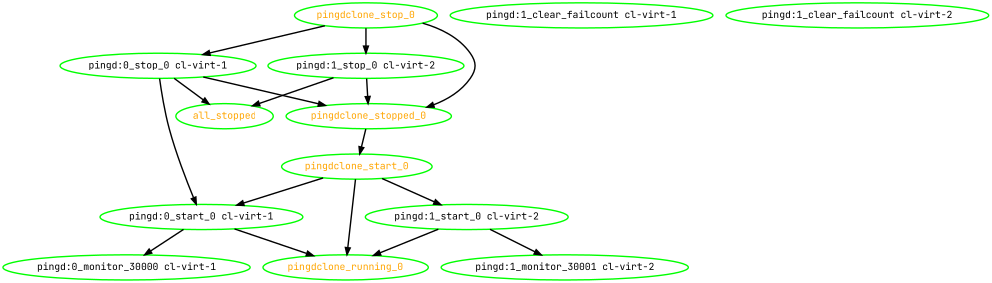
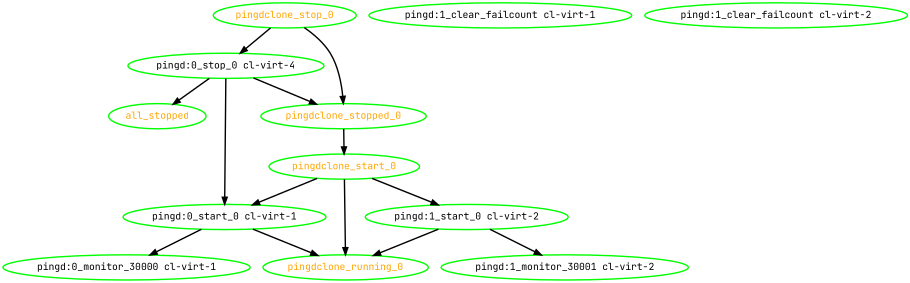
node "pingd:0_stop_0 cl-virt-1": label "pingd:0_stop_0 cl-virt-1" -> "pingd:0_stop_0 cl-virt-4"
node "pingd:1_stop_0 cl-virt-2": removed
